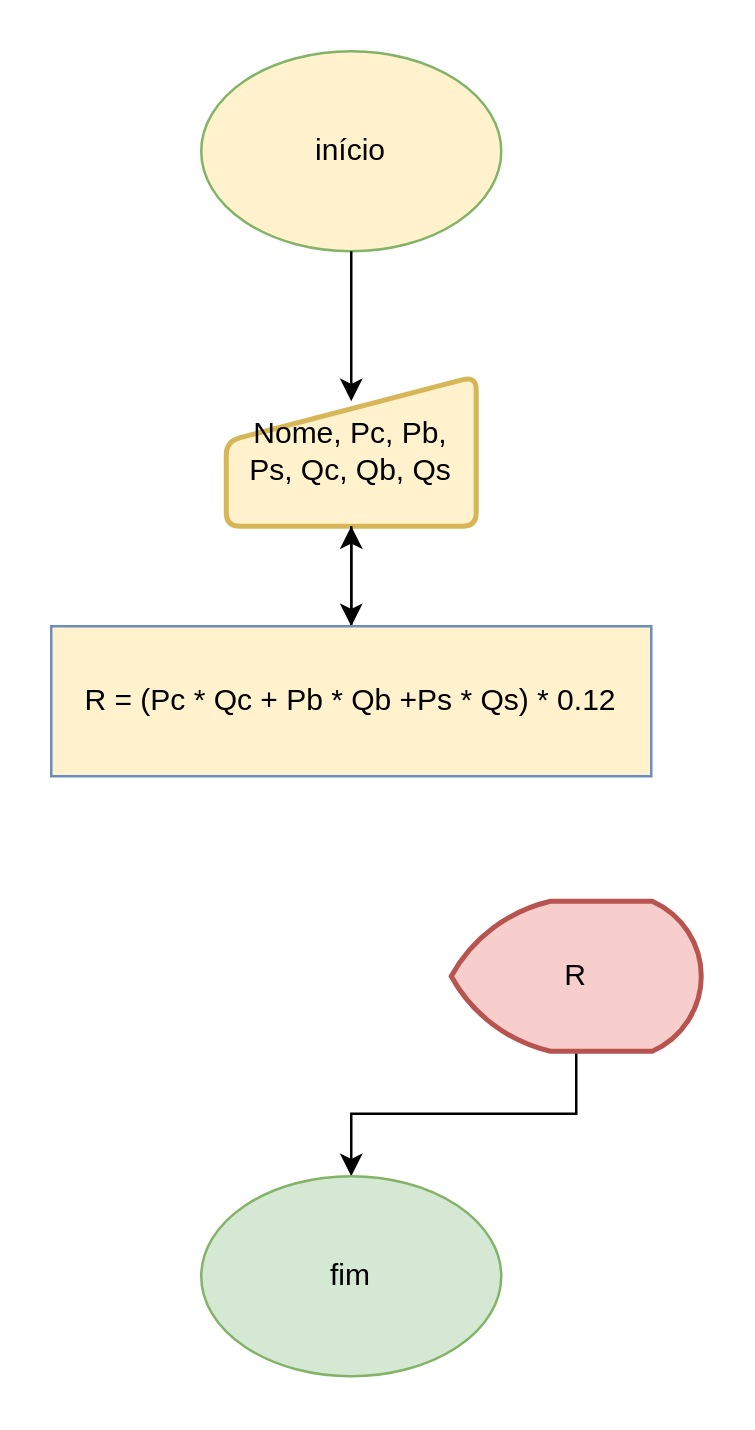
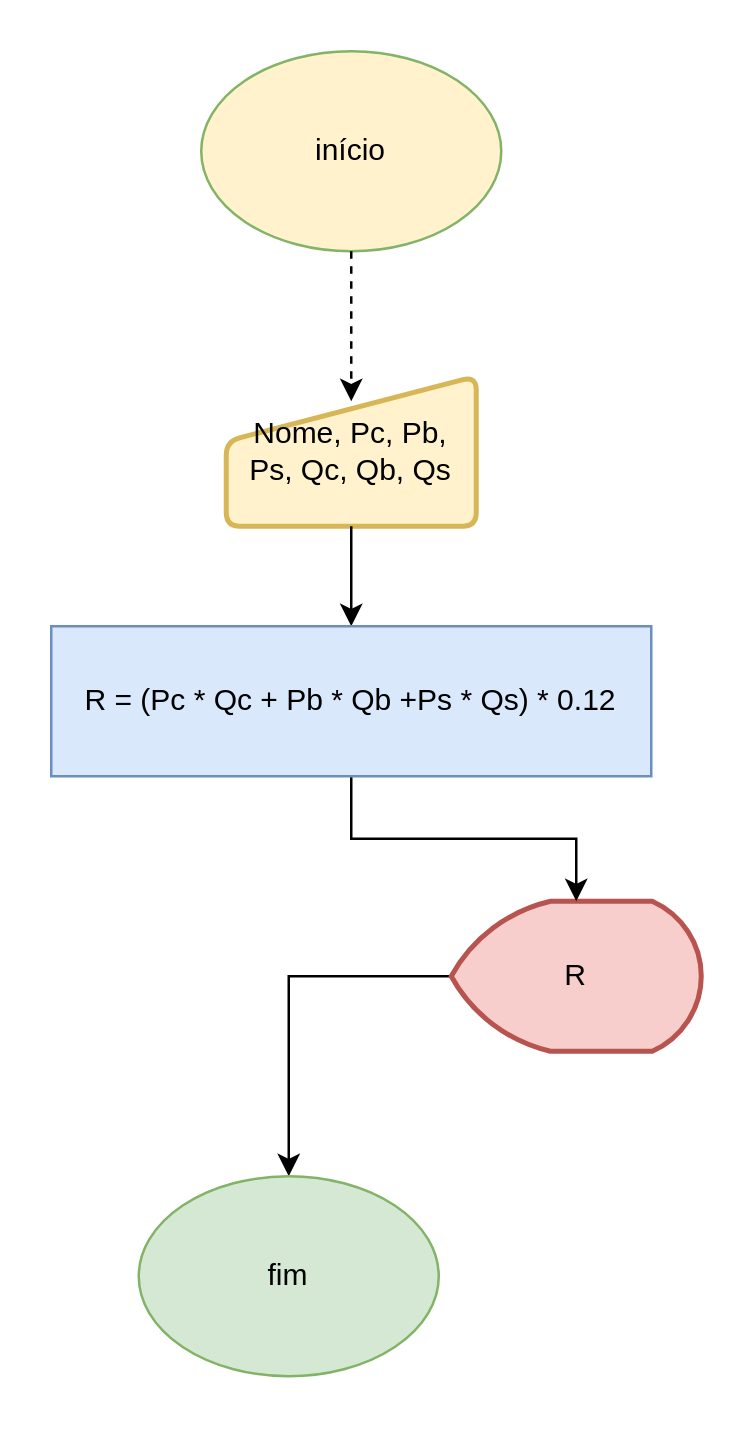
edge "início" -> "Nome, Pc, Pb, Ps, Qc, Qb, Qs": style solid -> dashed
edge "R = (Pc * Qc + Pb * Qb +Ps * Qs) * 0.12" -> "Nome, Pc, Pb, Ps, Qc, Qb, Qs": now "R = (Pc * Qc + Pb * Qb +Ps * Qs) * 0.12" -> "R"
node "R = (Pc * Qc + Pb * Qb +Ps * Qs) * 0.12": fillcolor #fff2cc -> #dae8fc
node "fim": moved (351, 1276) -> (289, 1276)
